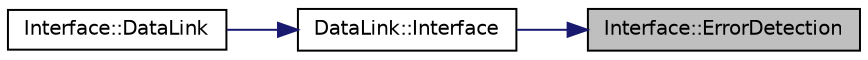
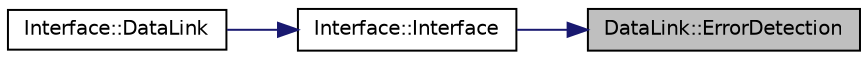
node "DataLink::Interface": label "DataLink::Interface" -> "Interface::Interface"
node "Interface::ErrorDetection": label "Interface::ErrorDetection" -> "DataLink::ErrorDetection"
